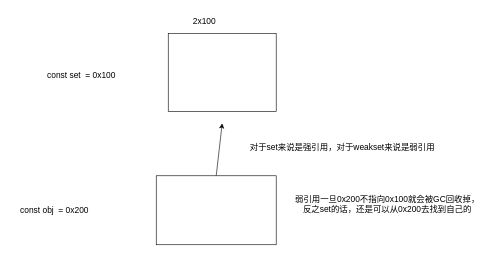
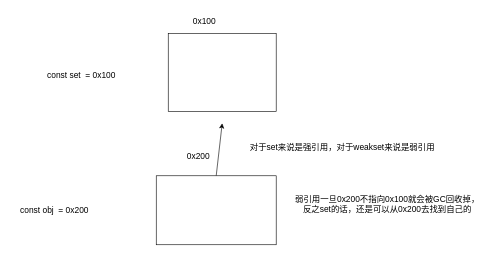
node "2x100": label "2x100" -> "0x100"
node "0x200": added
